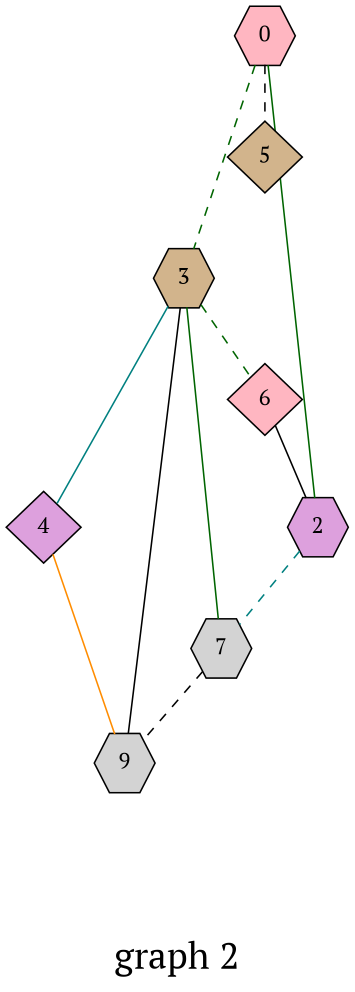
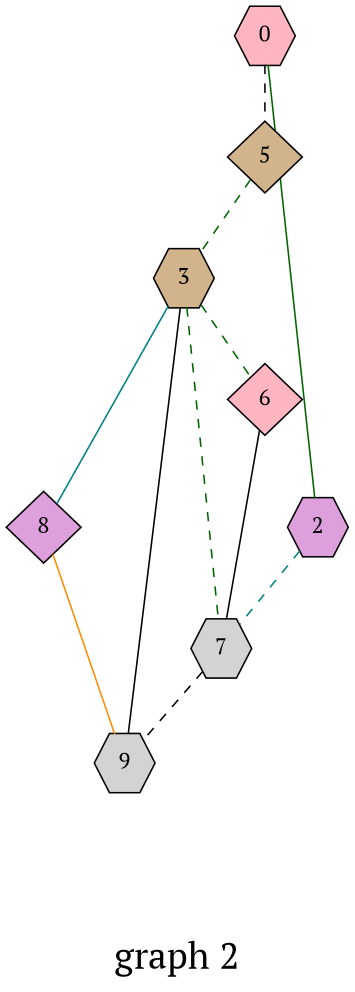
edge "0" -- "3": now "5" -- "3"
edge "6" -- "2": now "6" -- "7"
edge "3" -- "7": style solid -> dashed
node "4": label "4" -> "8"
